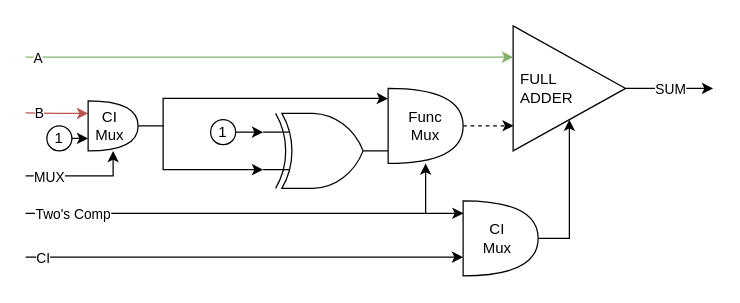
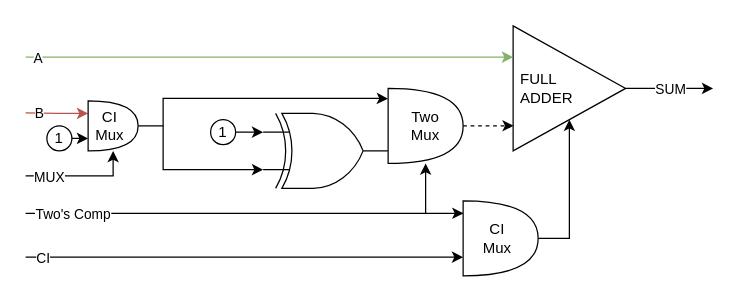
node "Func Mux": label "Func Mux" -> "Two Mux"
